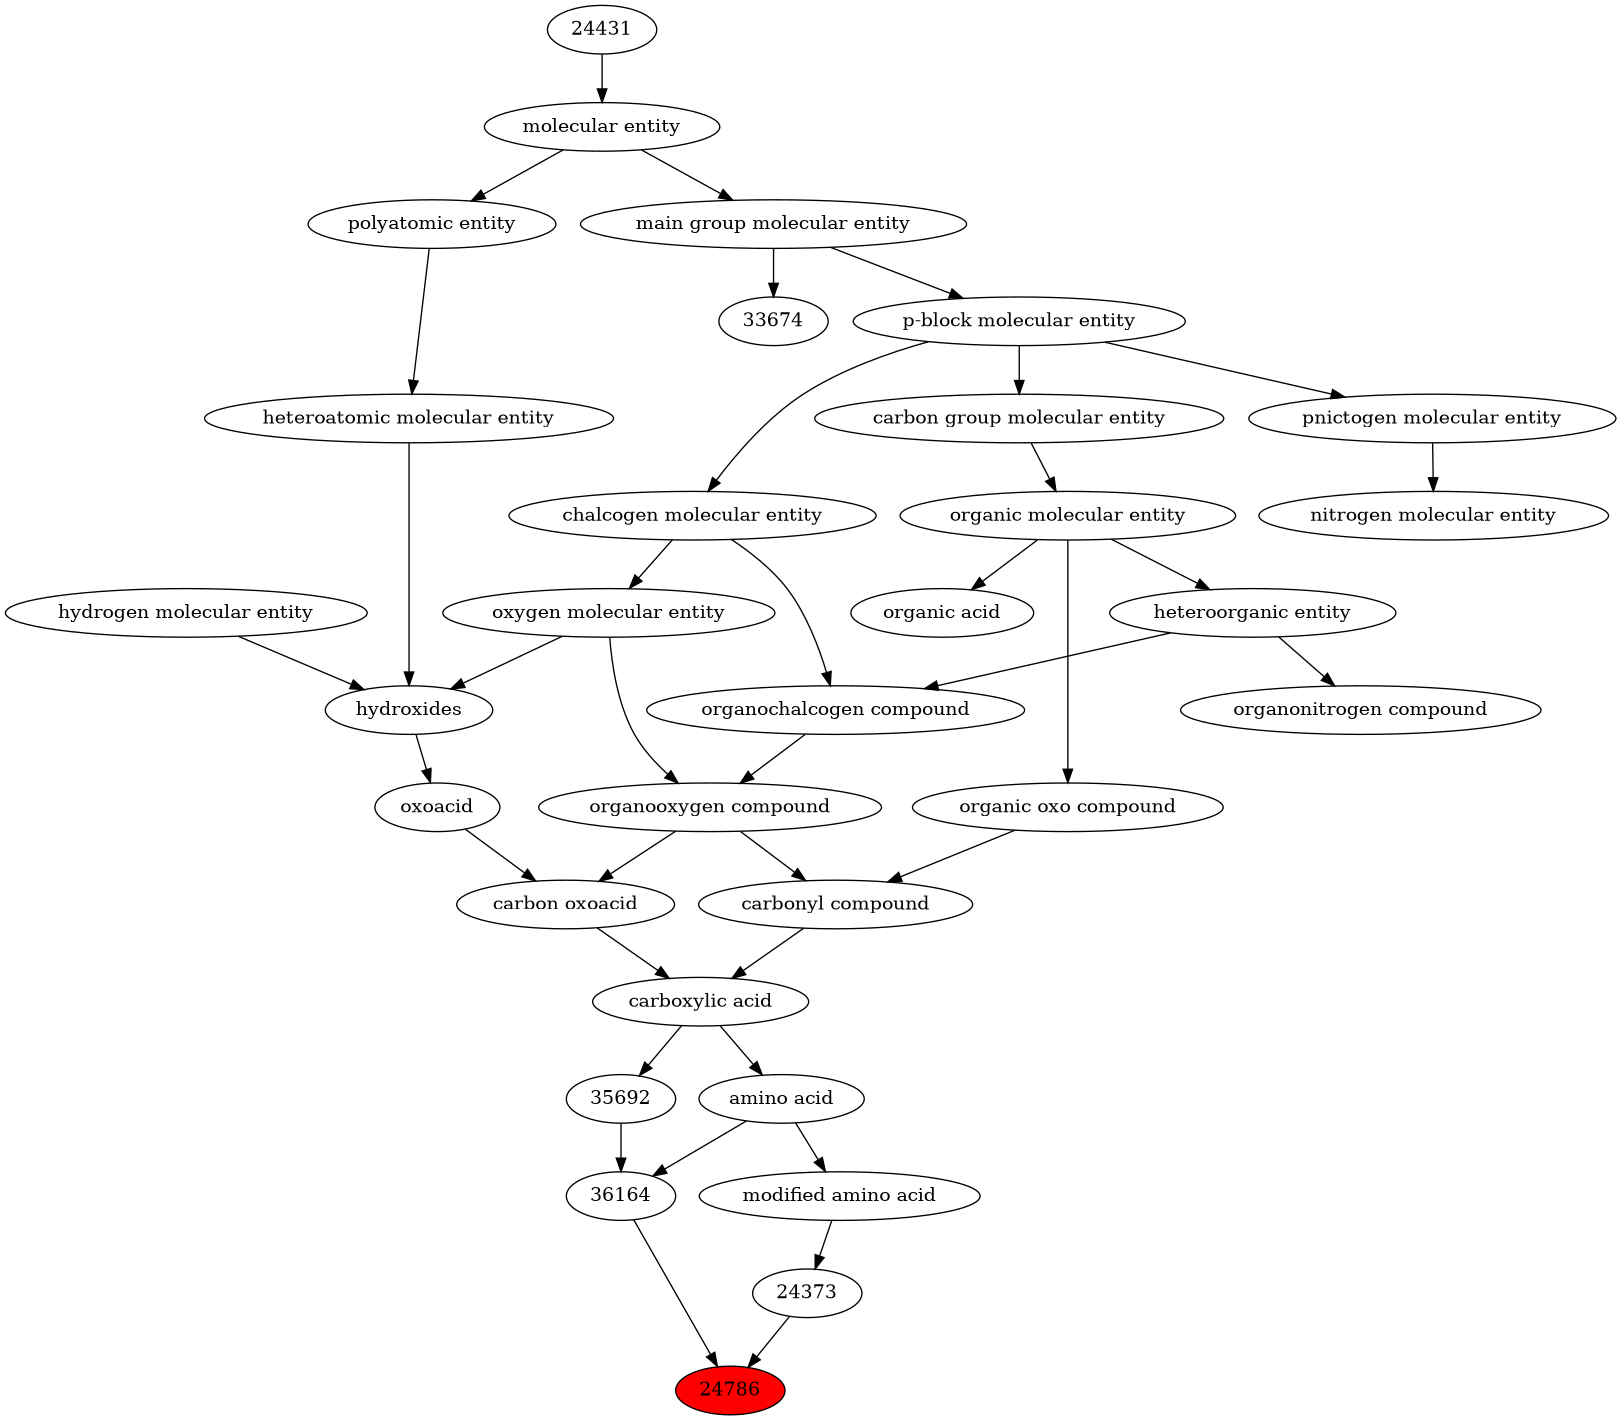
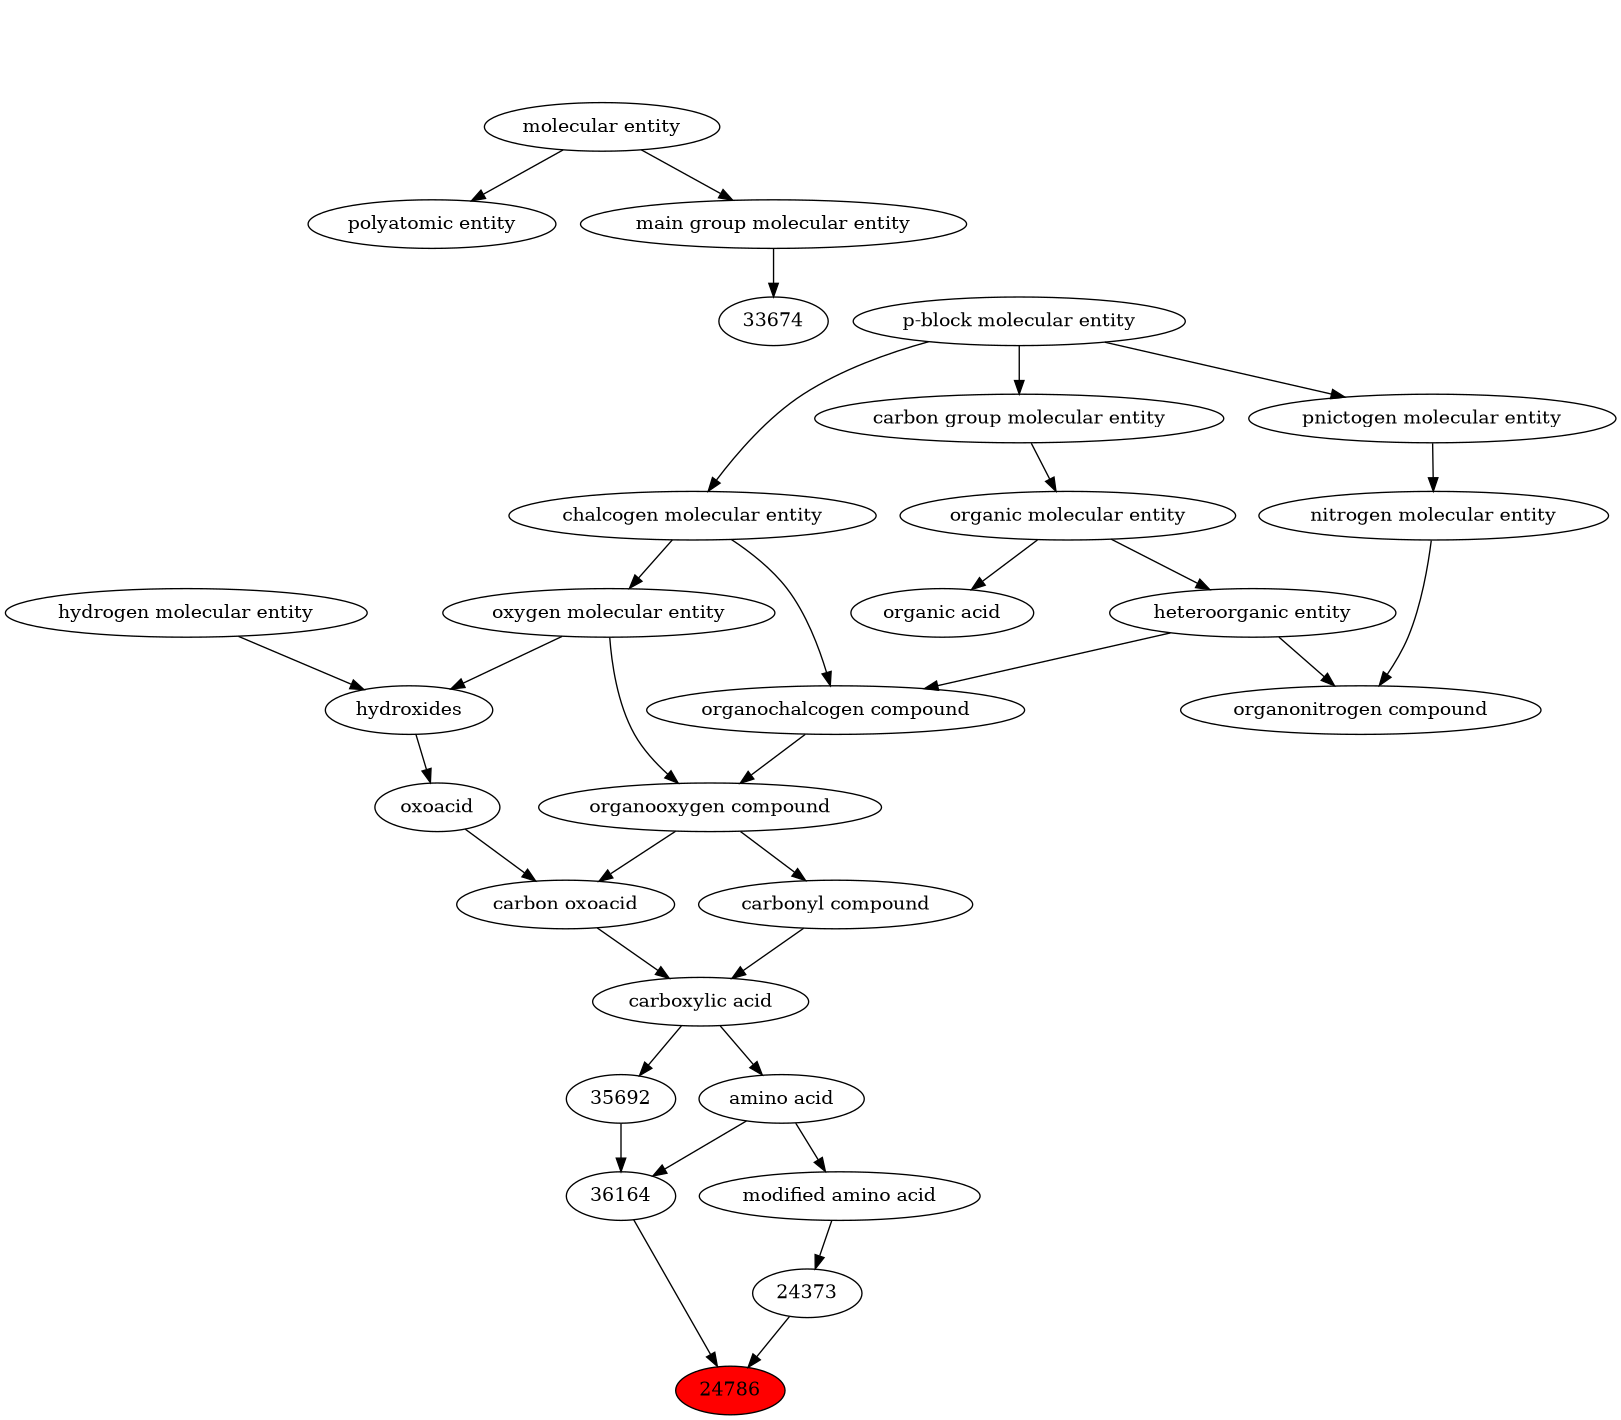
node "24431": removed
edge "main group molecular entity" -> "p-block molecular entity": removed
node "heteroatomic molecular entity": removed
edge "nitrogen molecular entity" -> "organonitrogen compound": added
node "organic oxo compound": removed
